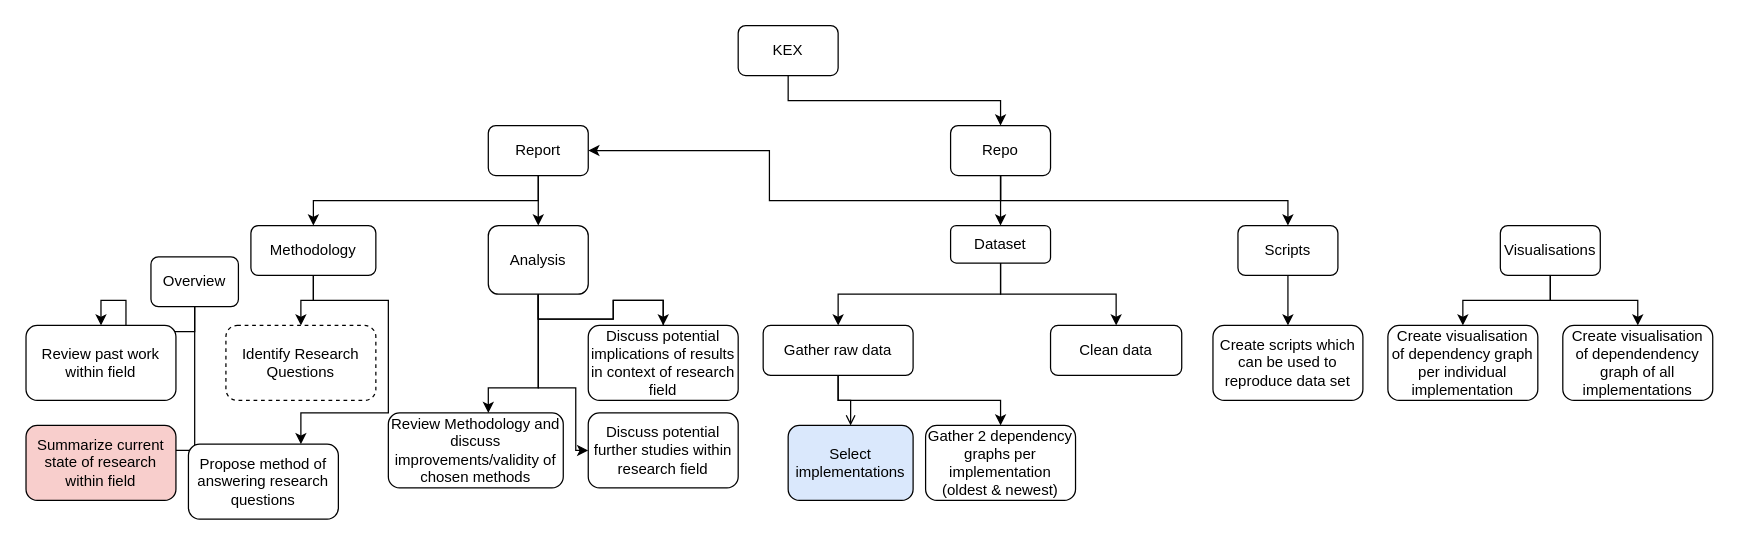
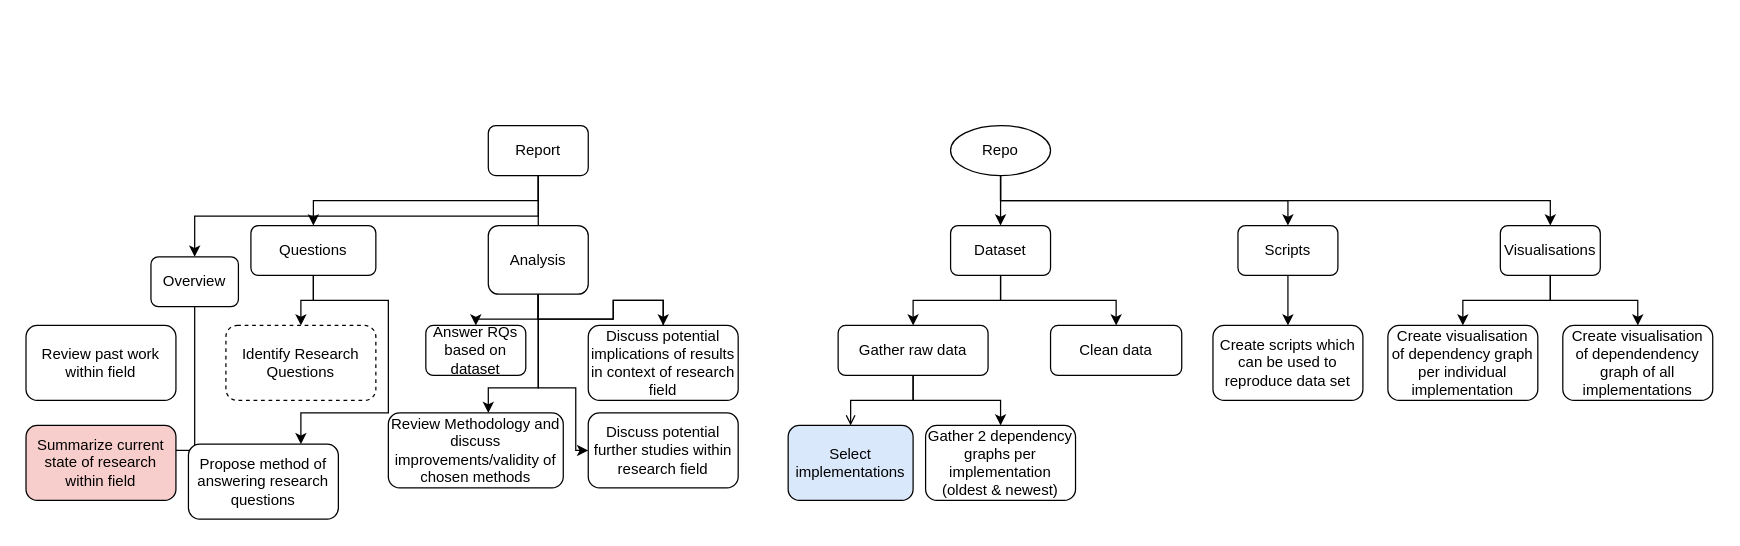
node "KEX": removed
edge "KEX" -> "Repo": removed
node "Repo": shape rounded rectangle -> ellipse
edge "Repo" -> "Report": now "Repo" -> "Visualisations"
edge "Report" -> "Overview": added
edge "Report" -> "Analysis": arrowhead classic -> none
node "Dataset": size 100x38 -> 100x50
node "Methodology": label "Methodology" -> "Questions"
edge "Overview" -> "Review past work within field": removed
edge "Analysis" -> "Answer RQs based on dataset": added
node "Answer RQs based on dataset": added
node "Gather raw data": moved (838, 351) -> (913, 351)
